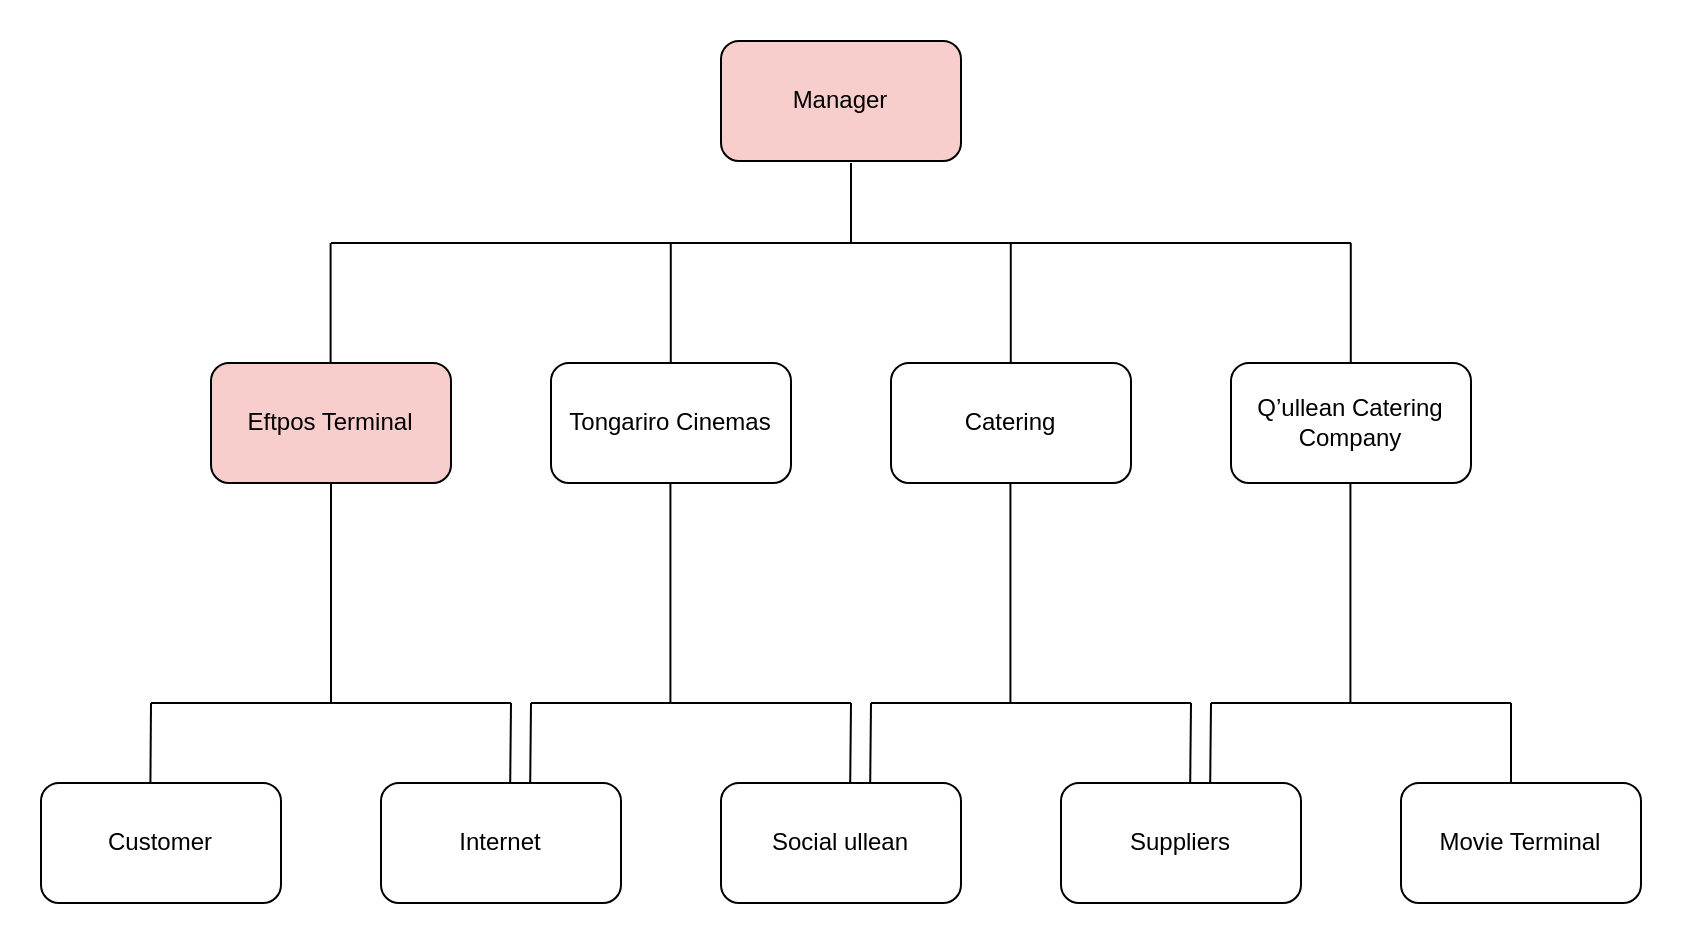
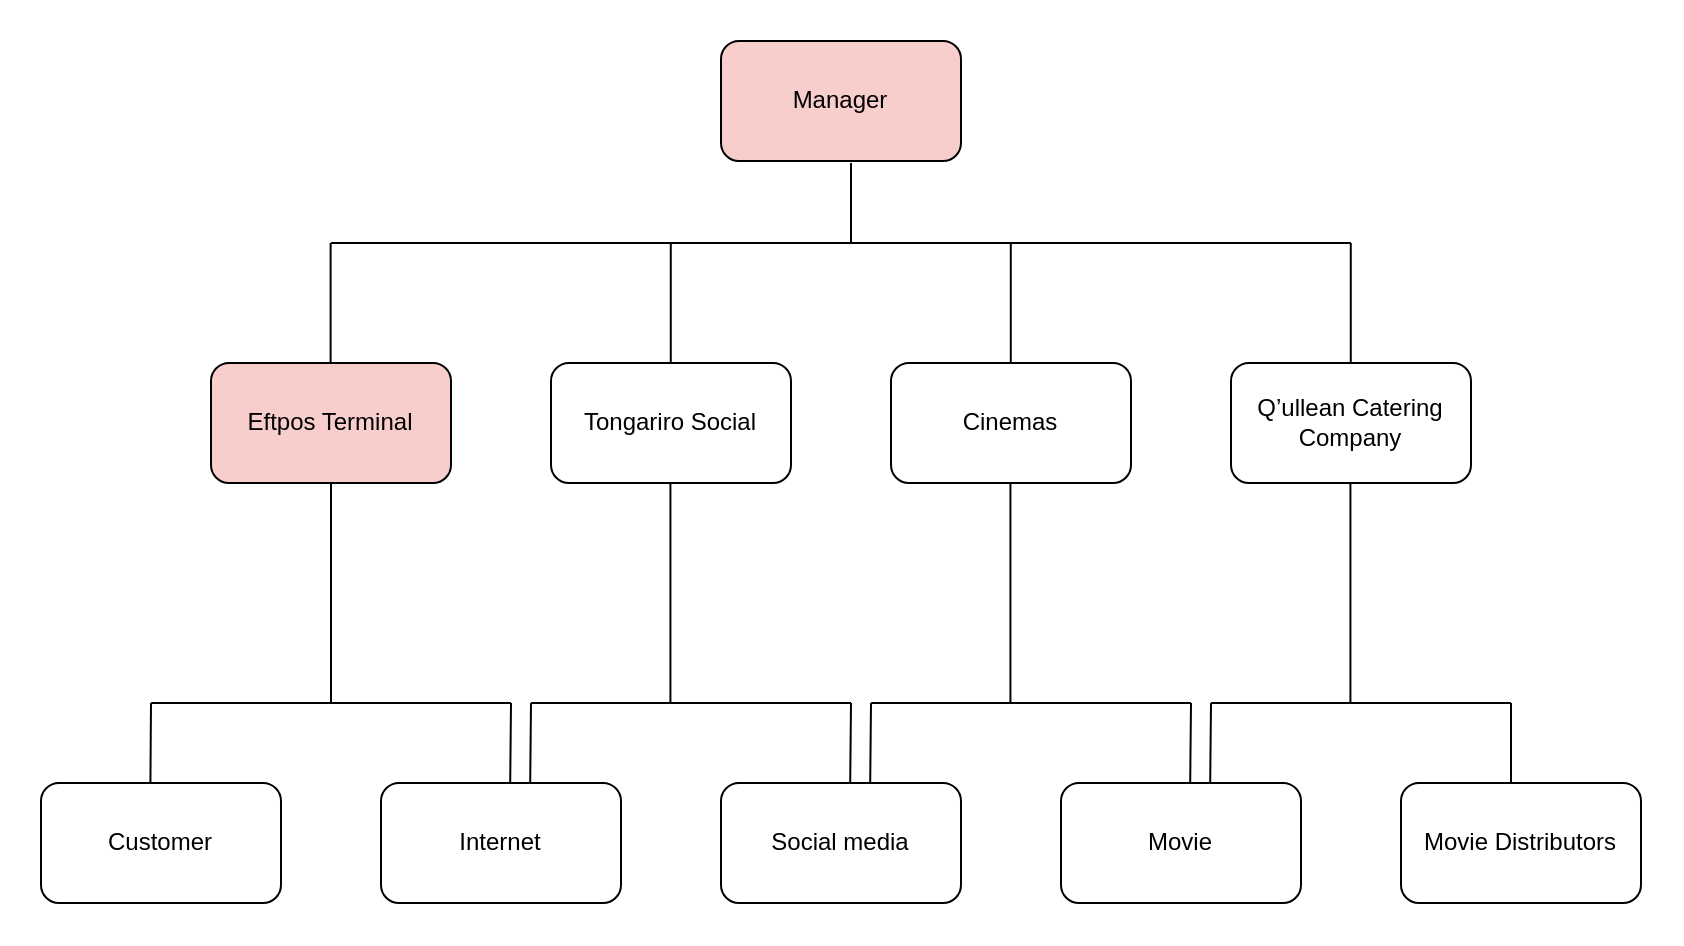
node "Tongariro Cinemas": label "Tongariro Cinemas" -> "Tongariro Social"
node "Catering": label "Catering" -> "Cinemas"
node "Social ullean": label "Social ullean" -> "Social media"
node "Suppliers": label "Suppliers" -> "Movie"
node "Movie Terminal": label "Movie Terminal" -> "Movie Distributors"
